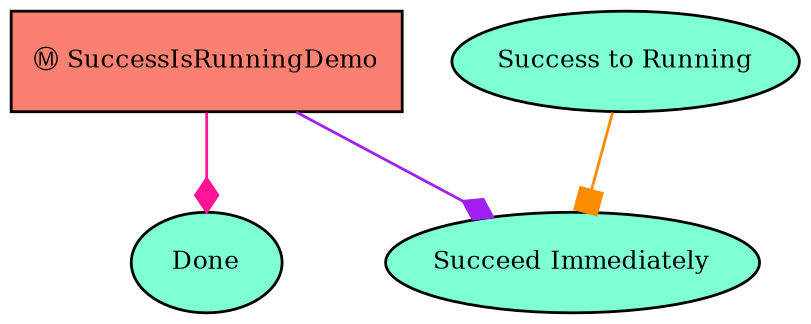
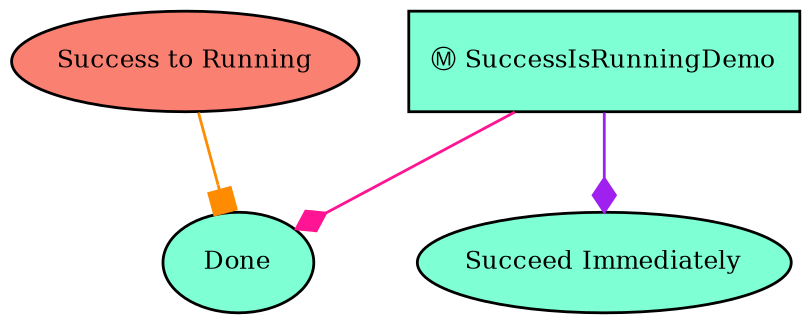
node "Ⓜ SuccessIsRunningDemo": fillcolor salmon -> aquamarine
node "Success to Running": fillcolor aquamarine -> salmon
edge "Success to Running" -> "Succeed Immediately": now "Success to Running" -> "Done"
